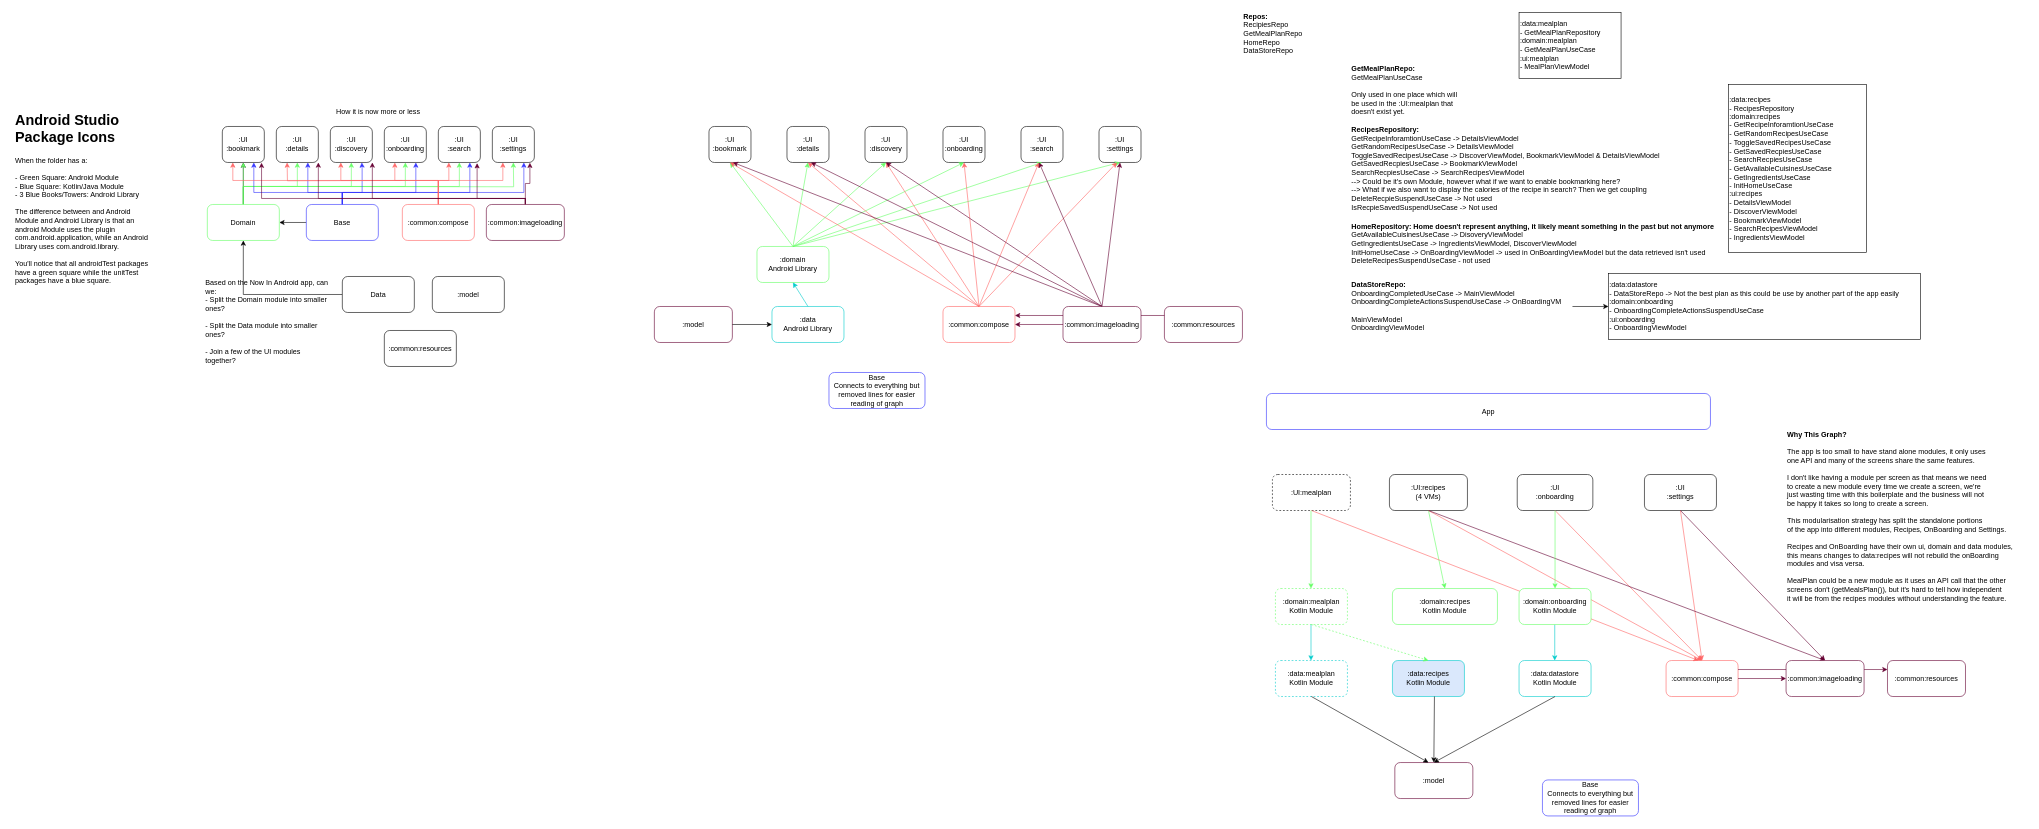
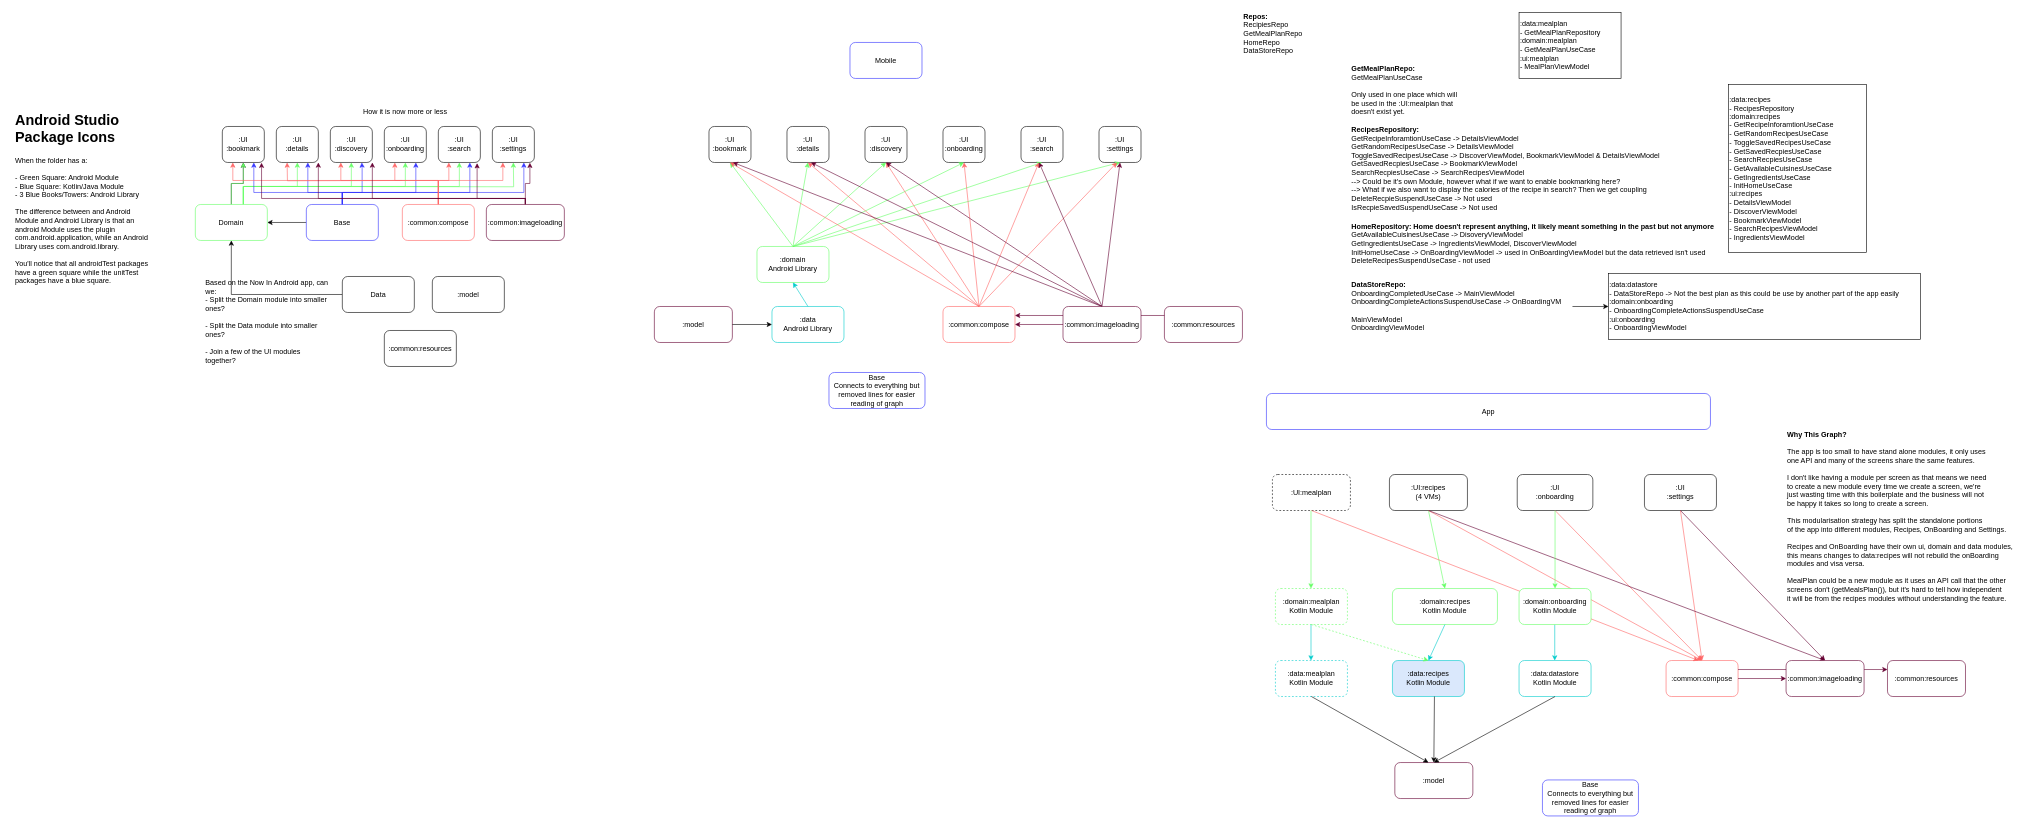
node "Mobile": added
node "How it is now more or less": moved (378, 111) -> (405, 111)
node "Domain": moved (243, 222) -> (231, 222)
edge ":domain:recipes Kotlin Module" -> ":data:recipes Kotlin Module": added
